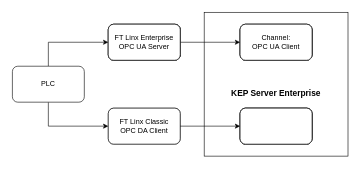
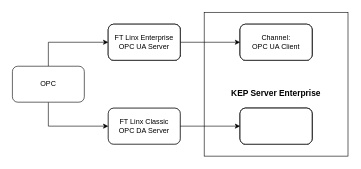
node "PLC": label "PLC" -> "OPC"
node "FT Linx Classic OPC DA Client": label "FT Linx Classic OPC DA Client" -> "FT Linx Classic OPC DA Server"
